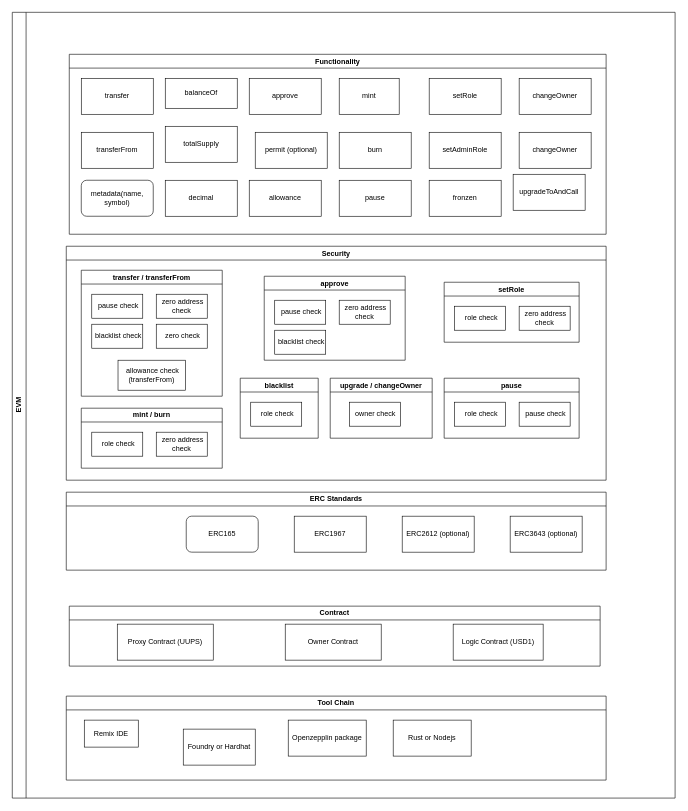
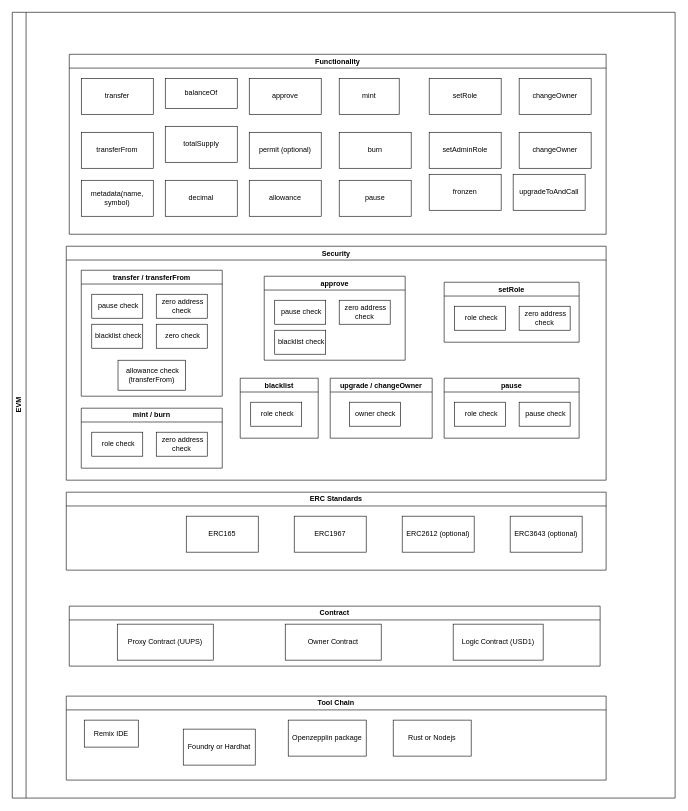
node "permit (optional)": moved (291, 150) -> (285, 150)
node "metadata(name, symbol)": shape rounded rectangle -> rectangle
node "fronzen": moved (465, 198) -> (465, 192)
node "ERC165": shape rounded rectangle -> rectangle
